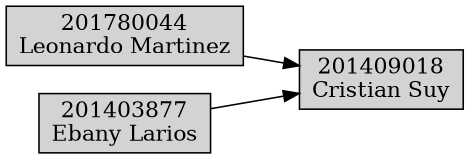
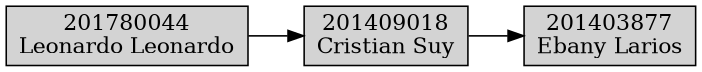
node "201780044 Leonardo Martinez": label "201780044 Leonardo Martinez" -> "201780044 Leonardo Leonardo"
edge "201403877 Ebany Larios" -> "201409018 Cristian Suy": reversed
